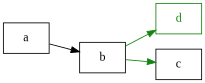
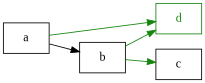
edge "a" -> "d": added
